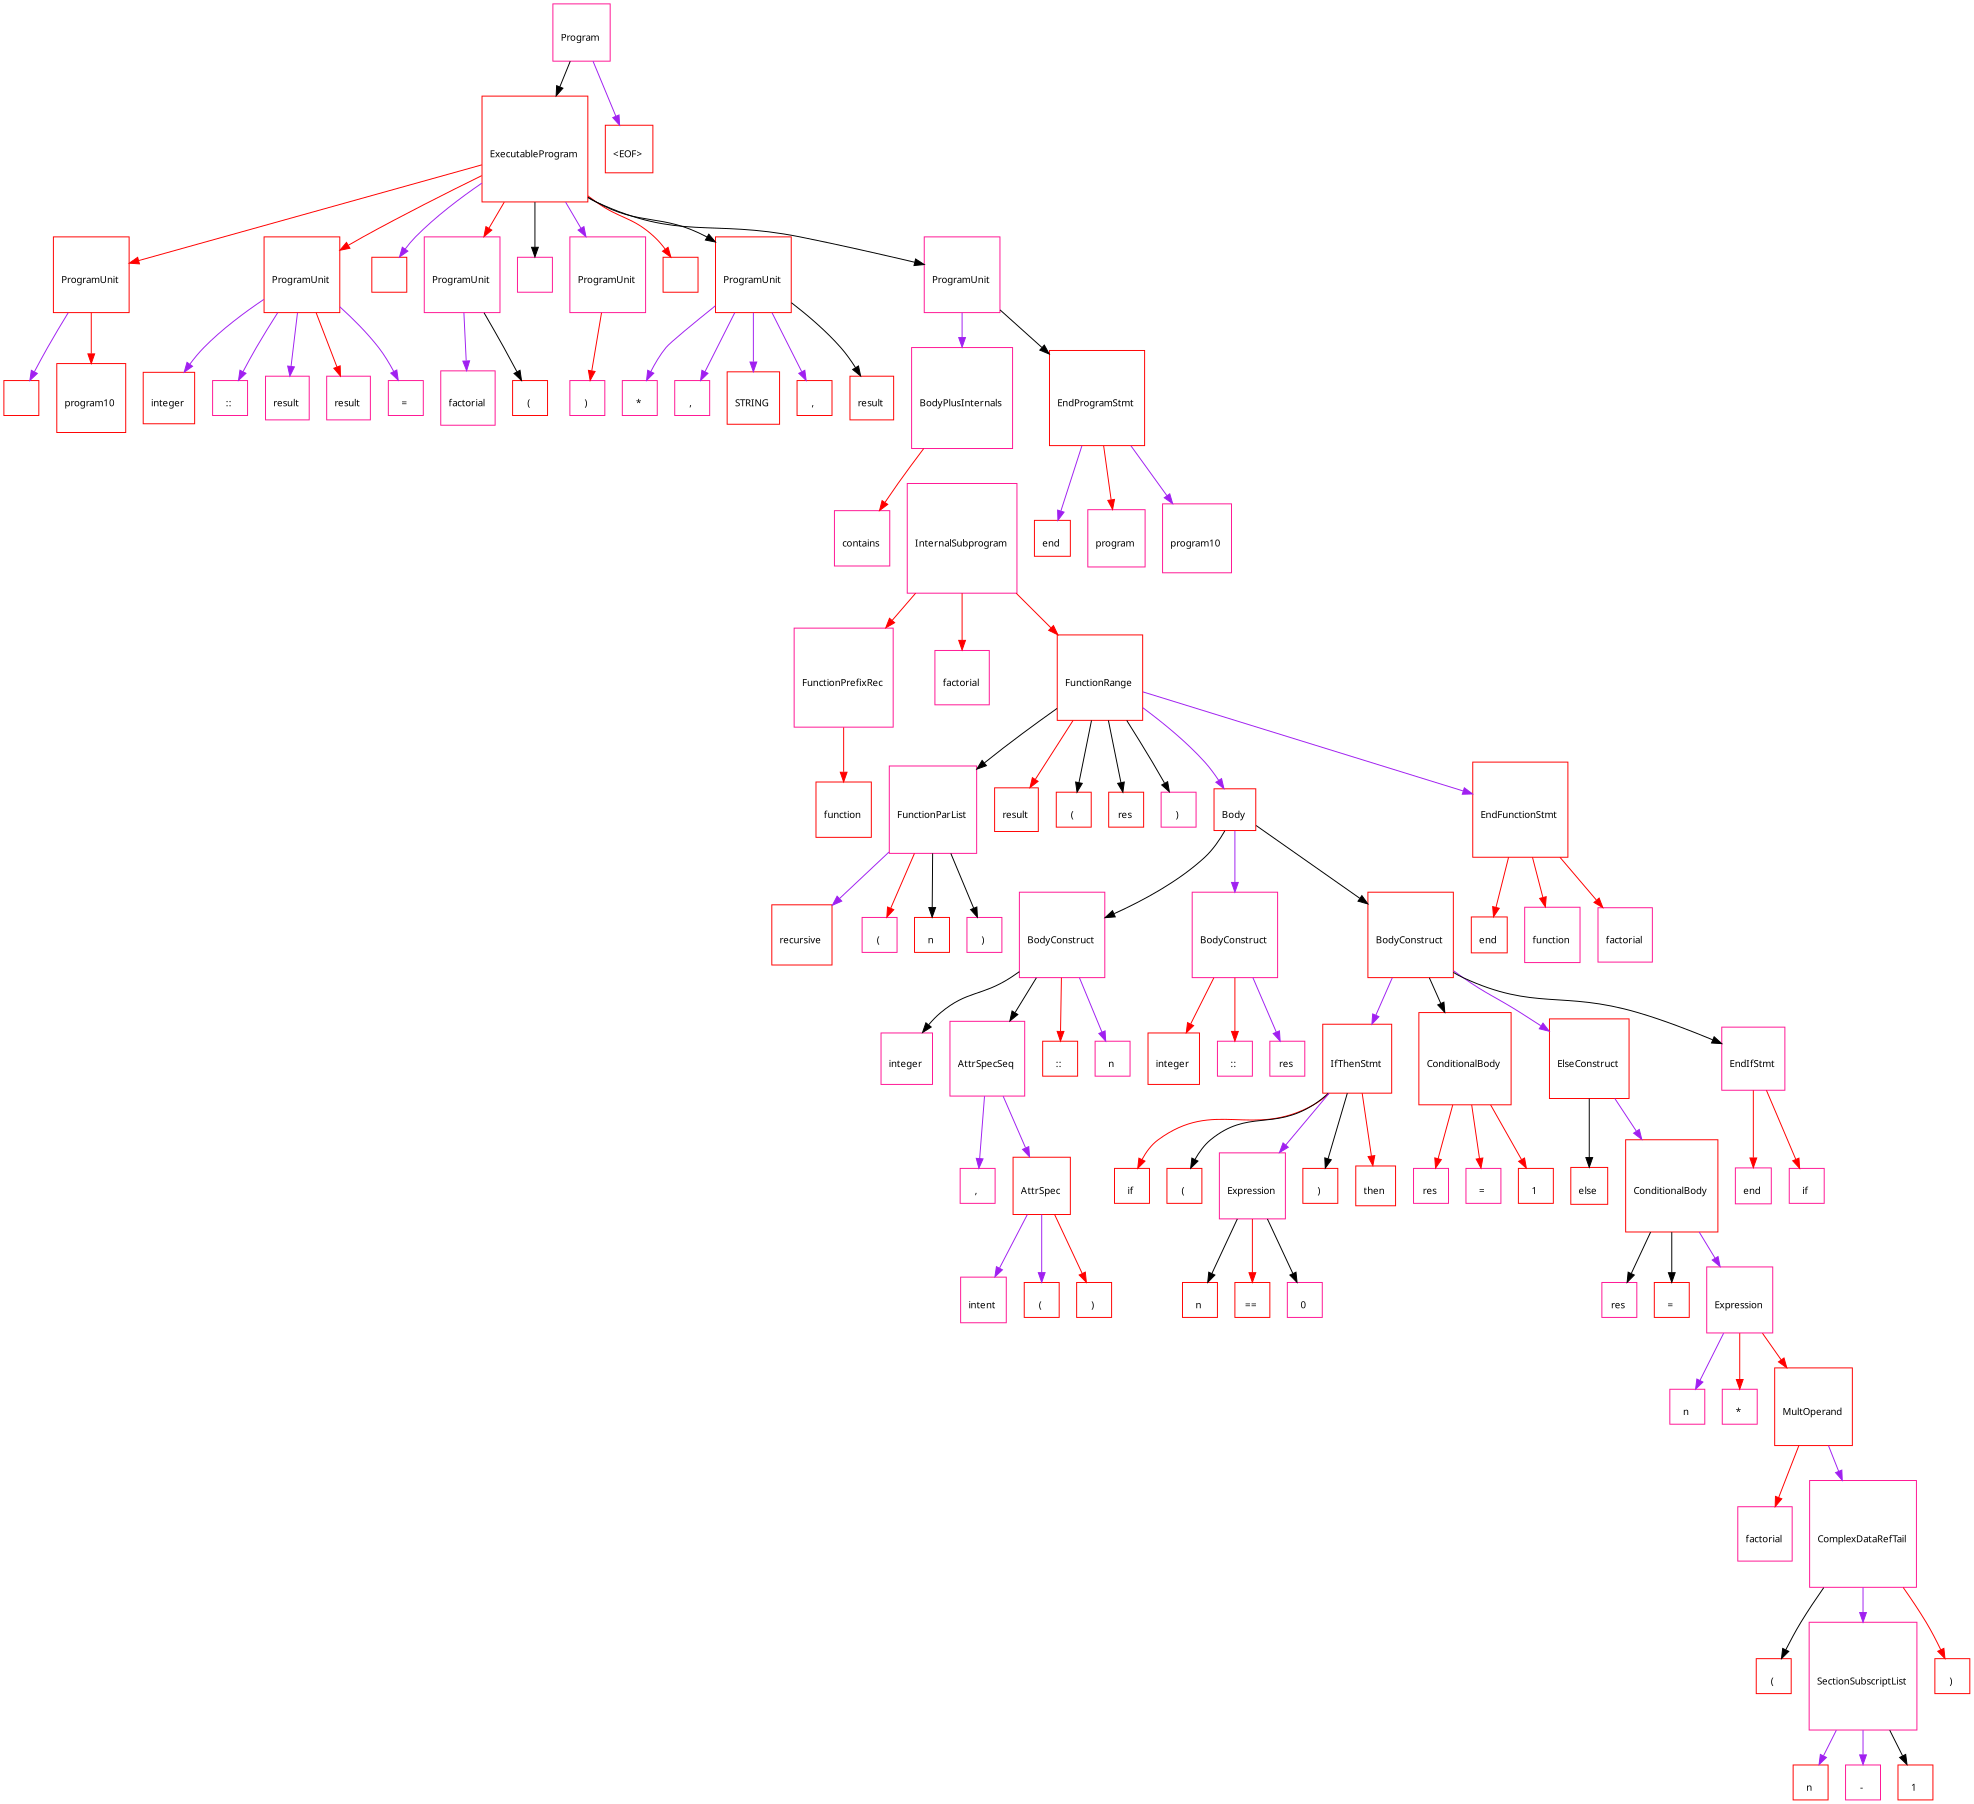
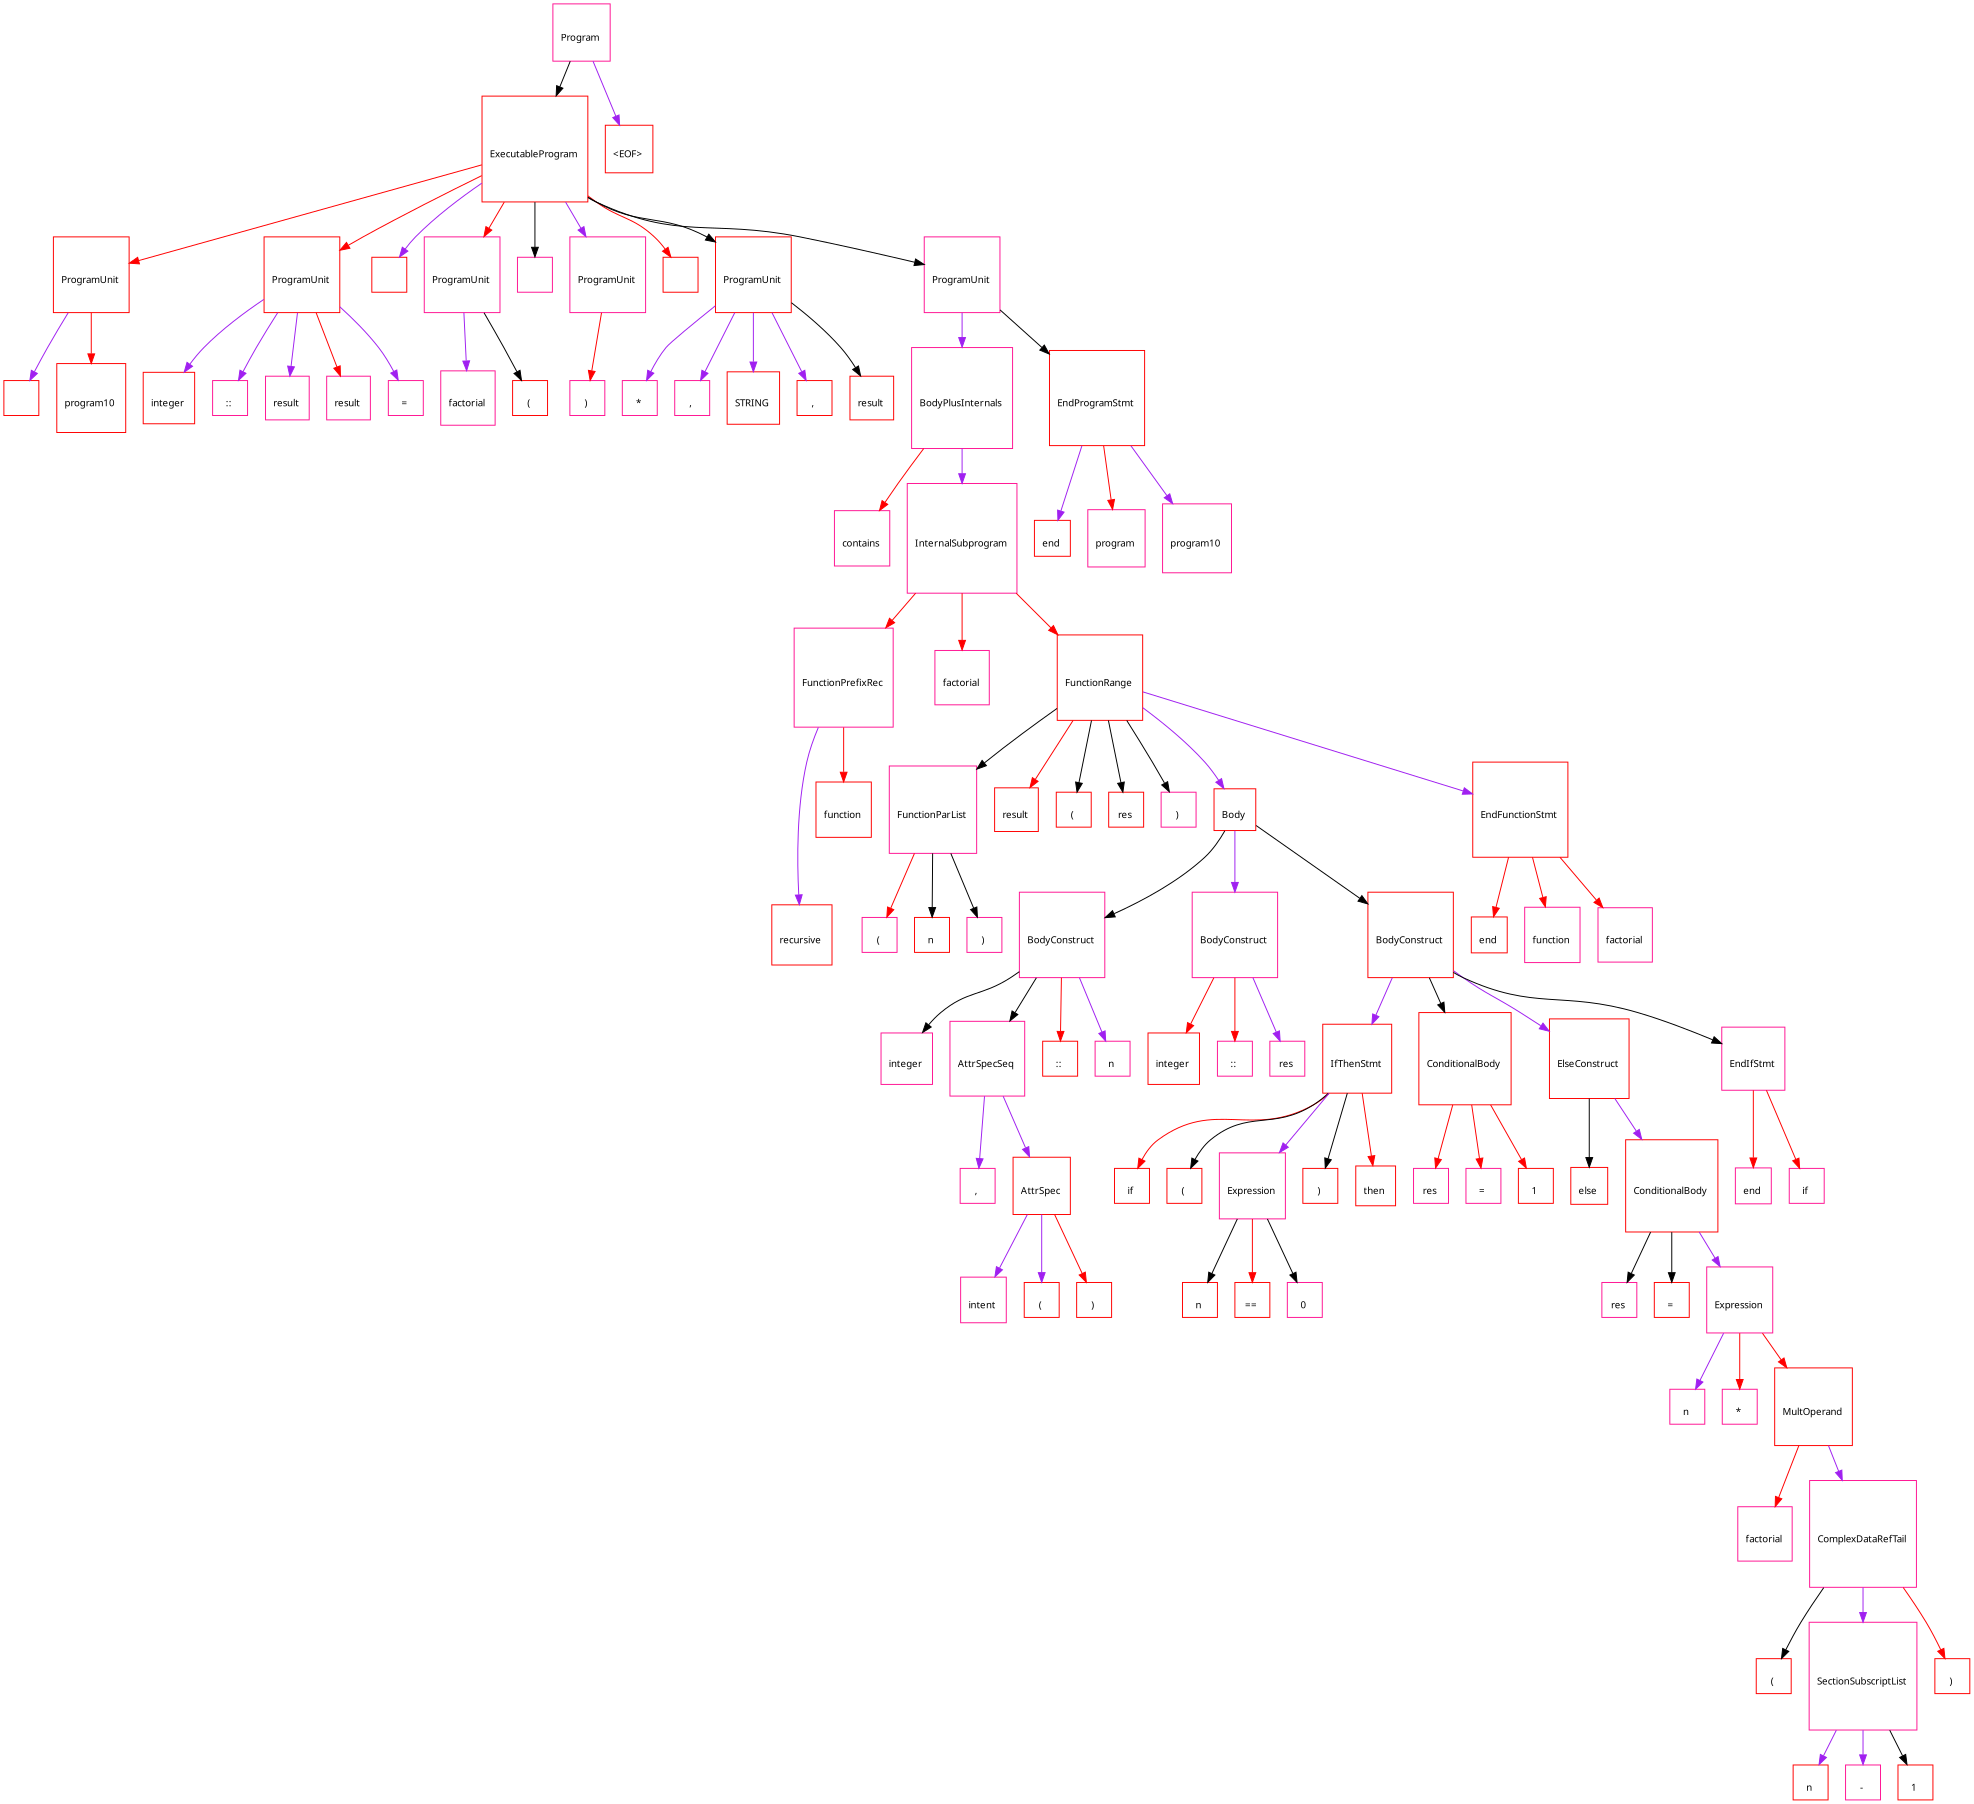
edge "BodyPlusInternals" -> "InternalSubprogram": added
edge "FunctionParList" -> "recursive": now "FunctionPrefixRec" -> "recursive"
